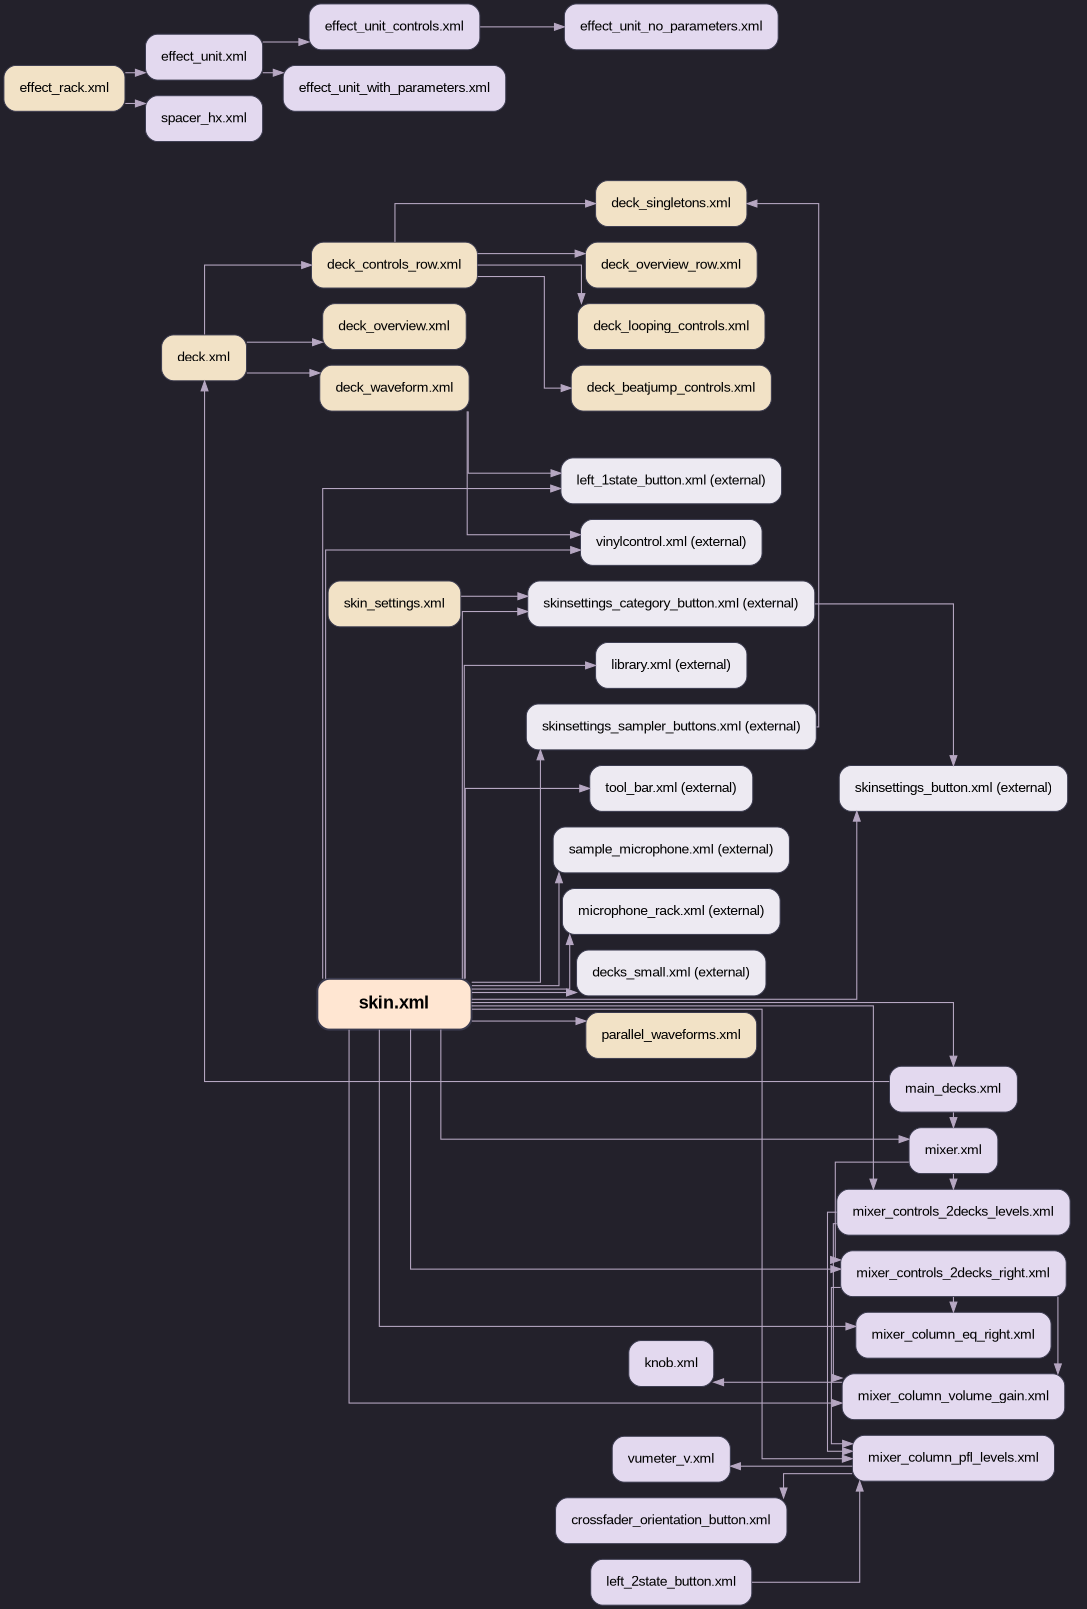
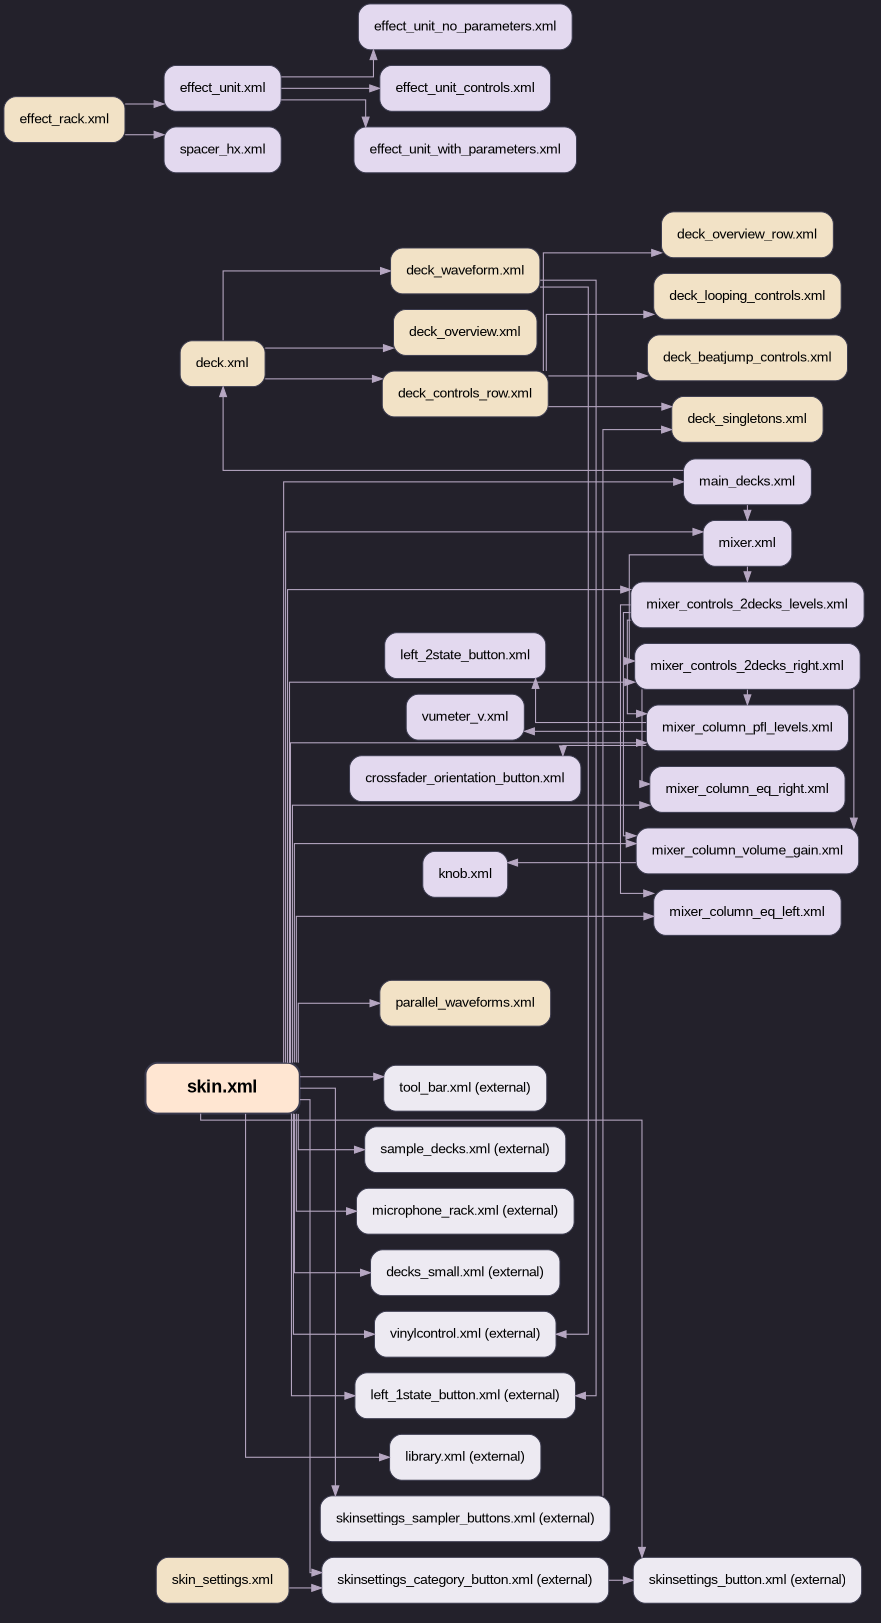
edge "effect_unit_controls.xml" -> "effect_unit_no_parameters.xml": now "effect_unit.xml" -> "effect_unit_no_parameters.xml"
node "sample_microphone.xml (external)": label "sample_microphone.xml (external)" -> "sample_decks.xml (external)"
node "mixer_column_eq_left.xml": added
edge "left_2state_button.xml" -> "mixer_column_pfl_levels.xml": reversed
